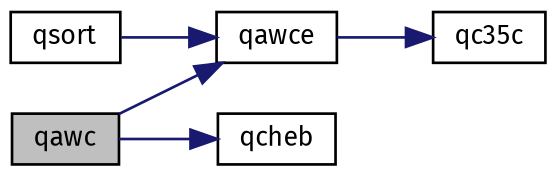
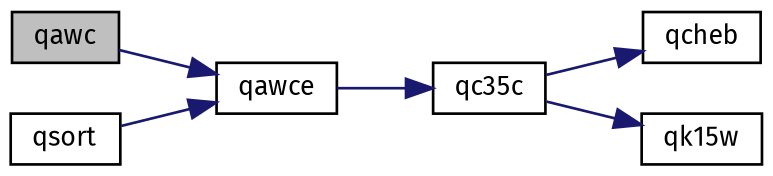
edge "qawc" -> "qcheb": now "qc35c" -> "qcheb"
node "qk15w": added
